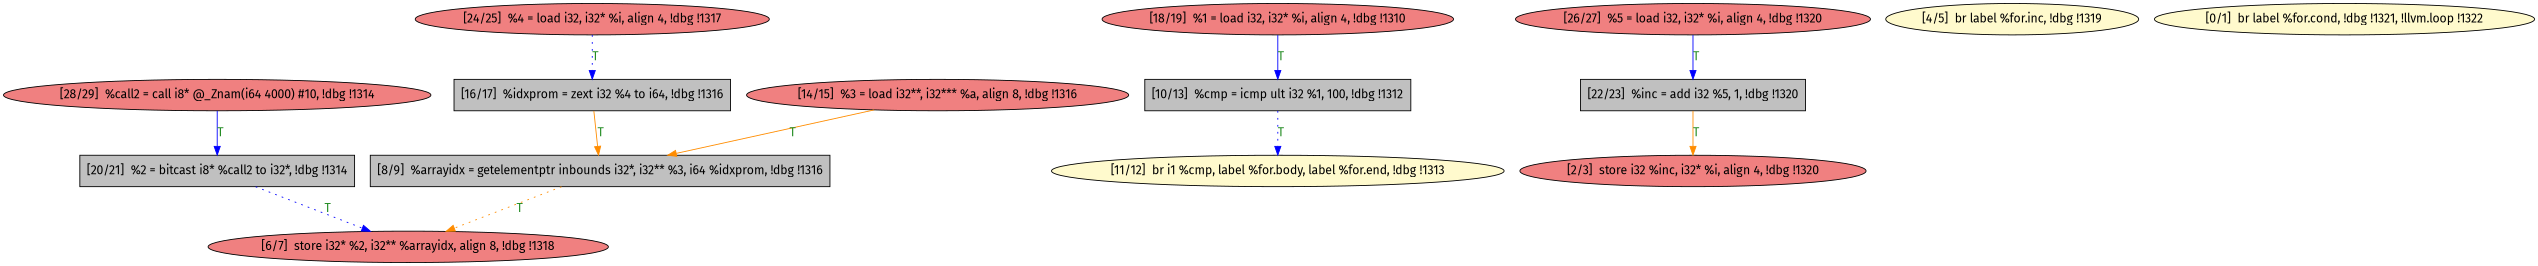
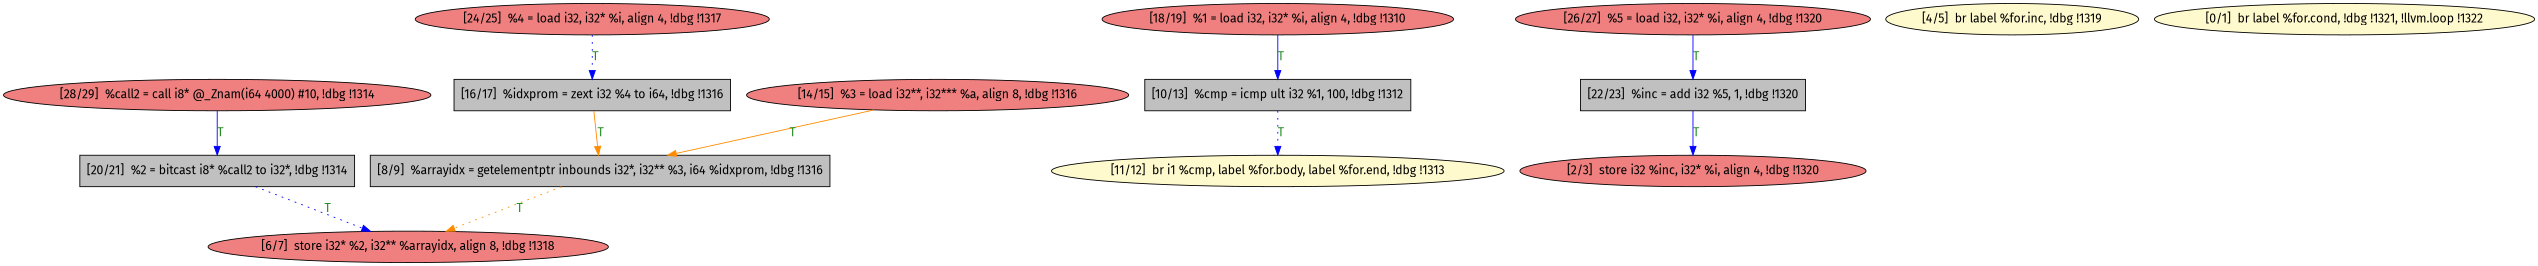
edge "[22/23]  %inc = add i32 %5, 1, !dbg !1320" -> "[2/3]  store i32 %inc, i32* %i, align 4, !dbg !1320": color darkorange -> blue
